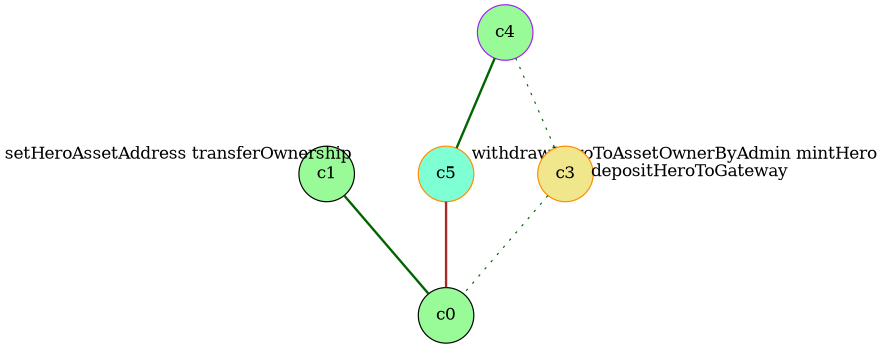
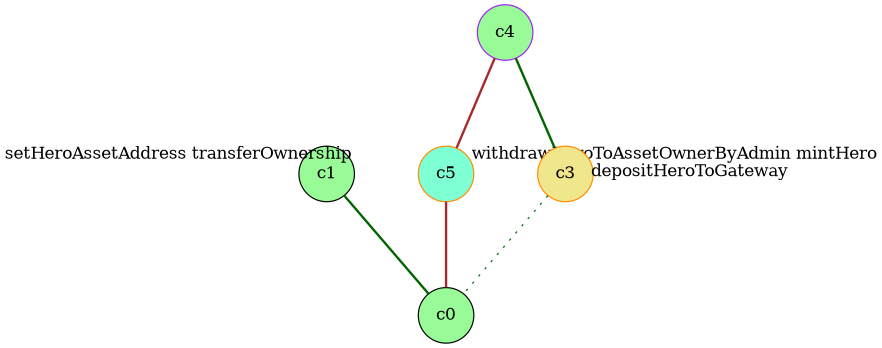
edge "c4" -- "c5": color darkgreen -> brown
edge "c4" -- "c3": style dotted -> bold
